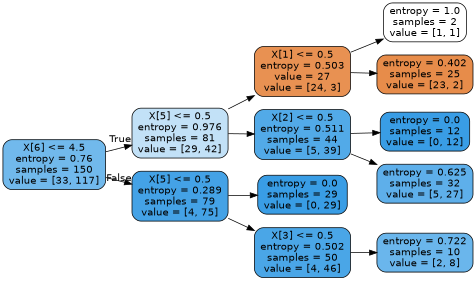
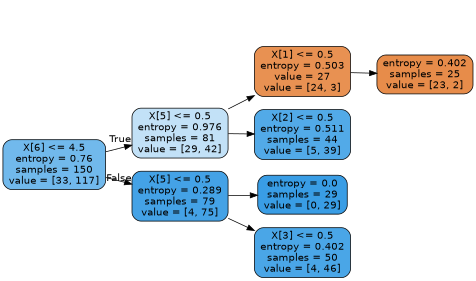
node "entropy = 1.0 samples = 2 value = [1, 1]": removed
node "entropy = 0.0 samples = 12 value = [0, 12]": removed
node "entropy = 0.625 samples = 32 value = [5, 27]": removed
node "X[3] <= 0.5 entropy = 0.502 samples = 50 value = [4, 46]": label "X[3] <= 0.5 entropy = 0.502 samples = 50 value = [4, 46]" -> "X[3] <= 0.5 entropy = 0.402 samples = 50 value = [4, 46]"
node "entropy = 0.722 samples = 10 value = [2, 8]": removed
